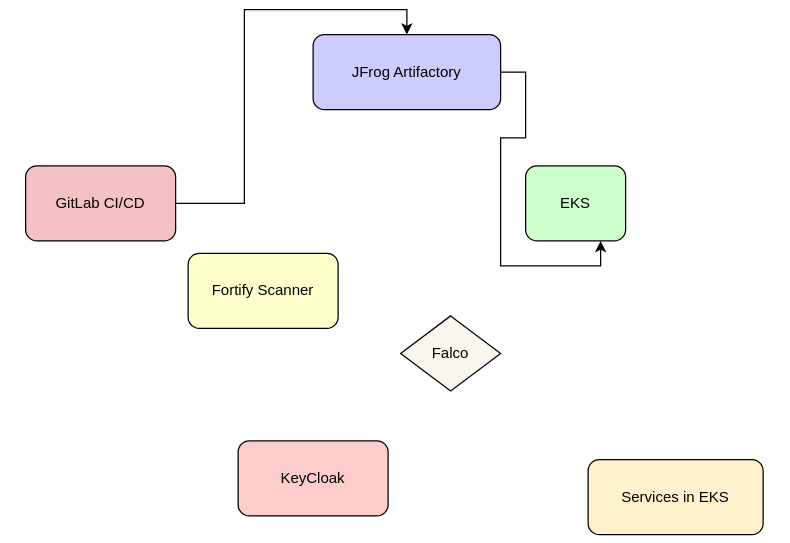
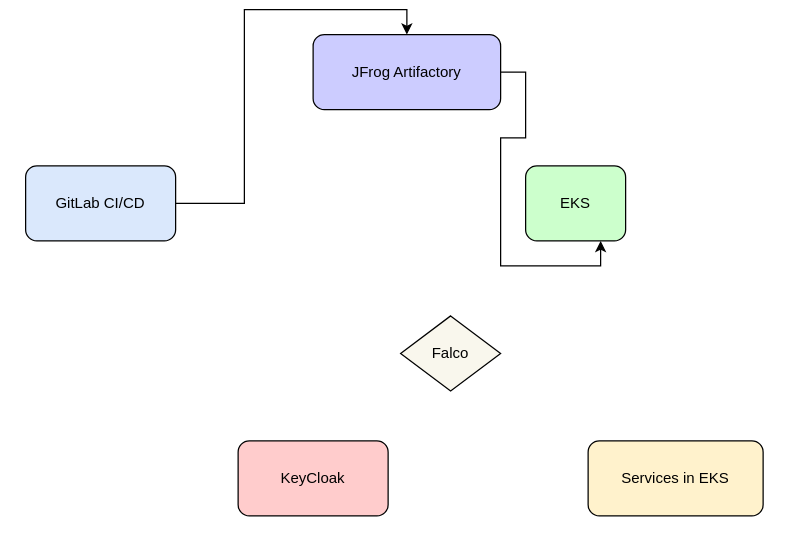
node "GitLab CI/CD": fillcolor #f4c2c2 -> #dae8fc
node "Fortify Scanner": removed
node "Services in EKS": moved (676, 497) -> (676, 478)
